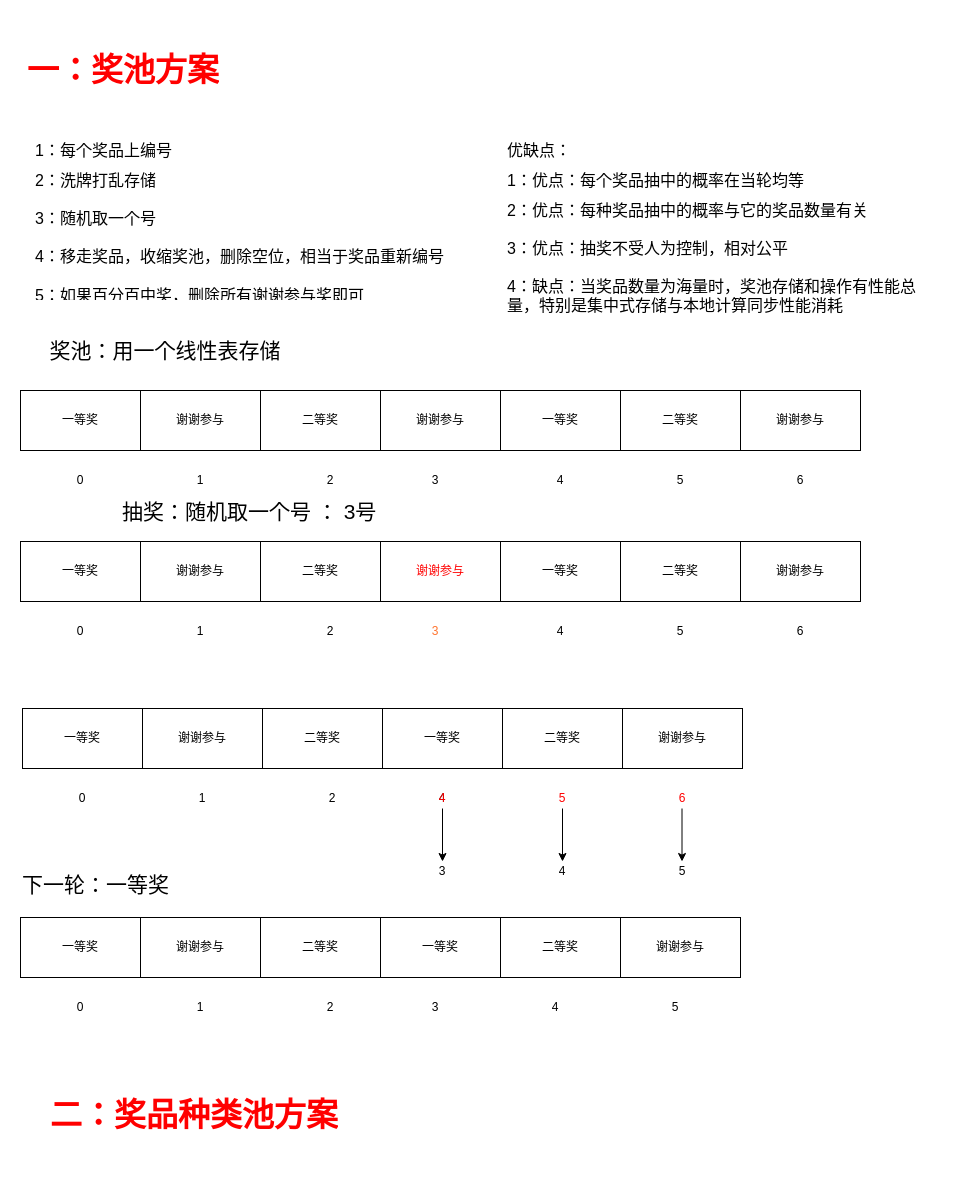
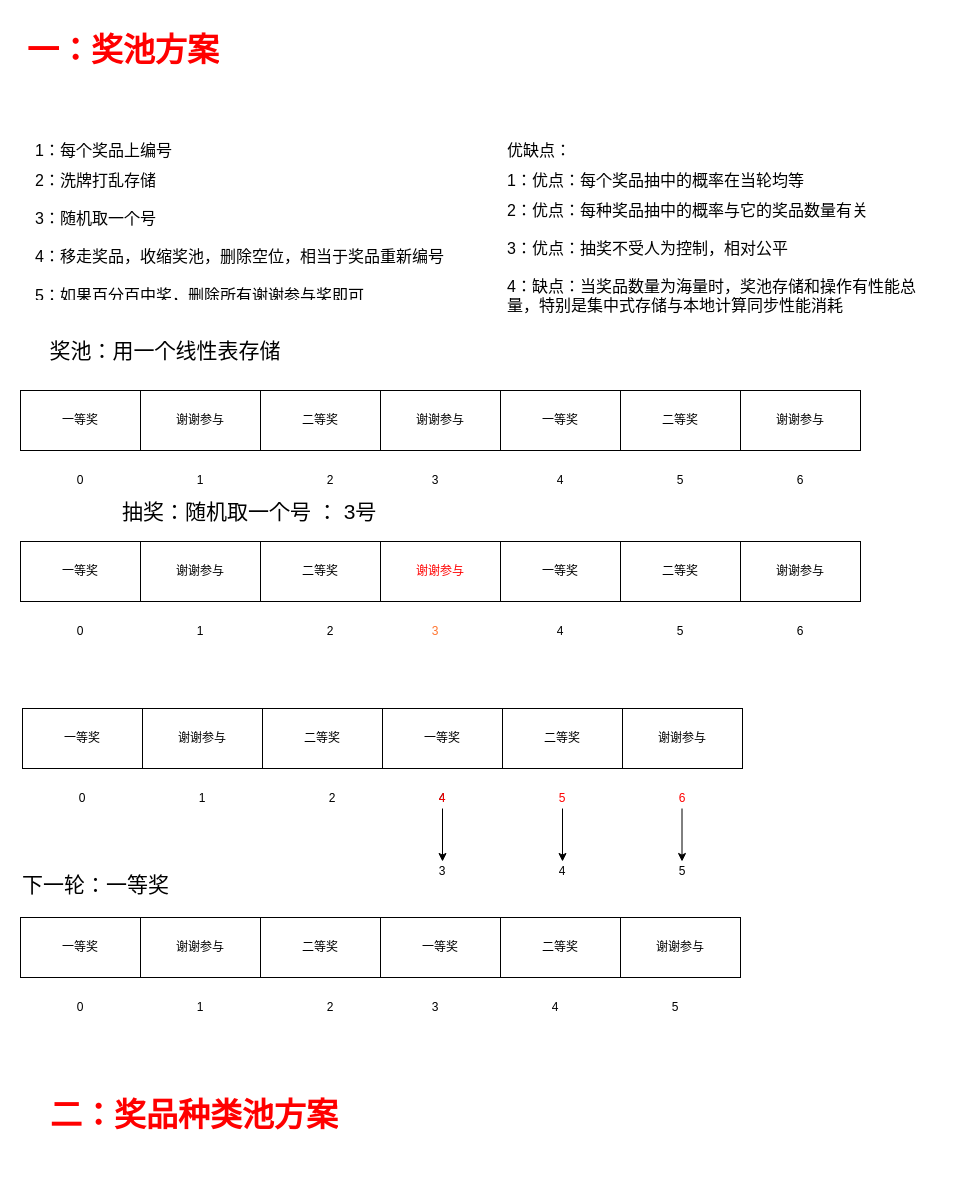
node "一：奖池方案": moved (237, 76) -> (237, 56)
